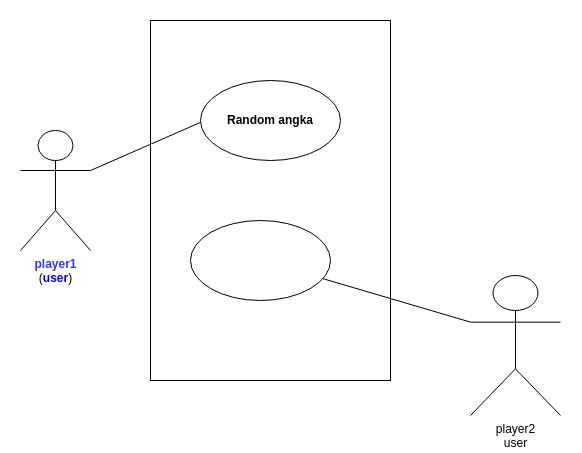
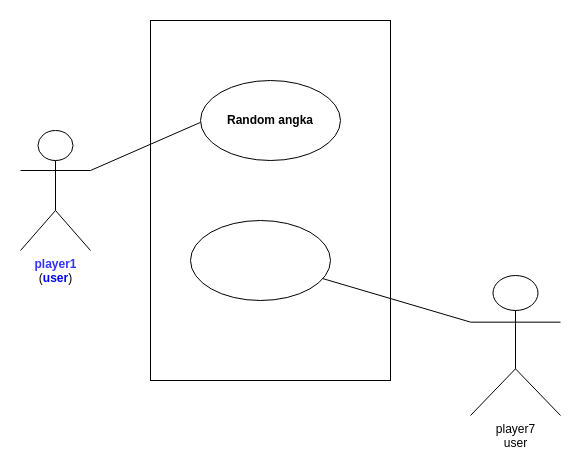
node "player2 user": label "player2 user" -> "player7 user"
